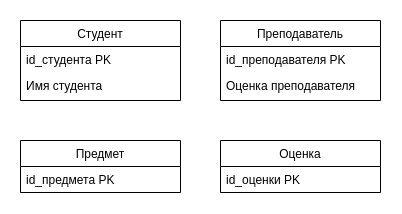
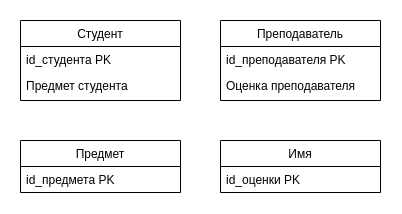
node "Имя студента": label "Имя студента" -> "Предмет студента"
node "Оценка": label "Оценка" -> "Имя"
